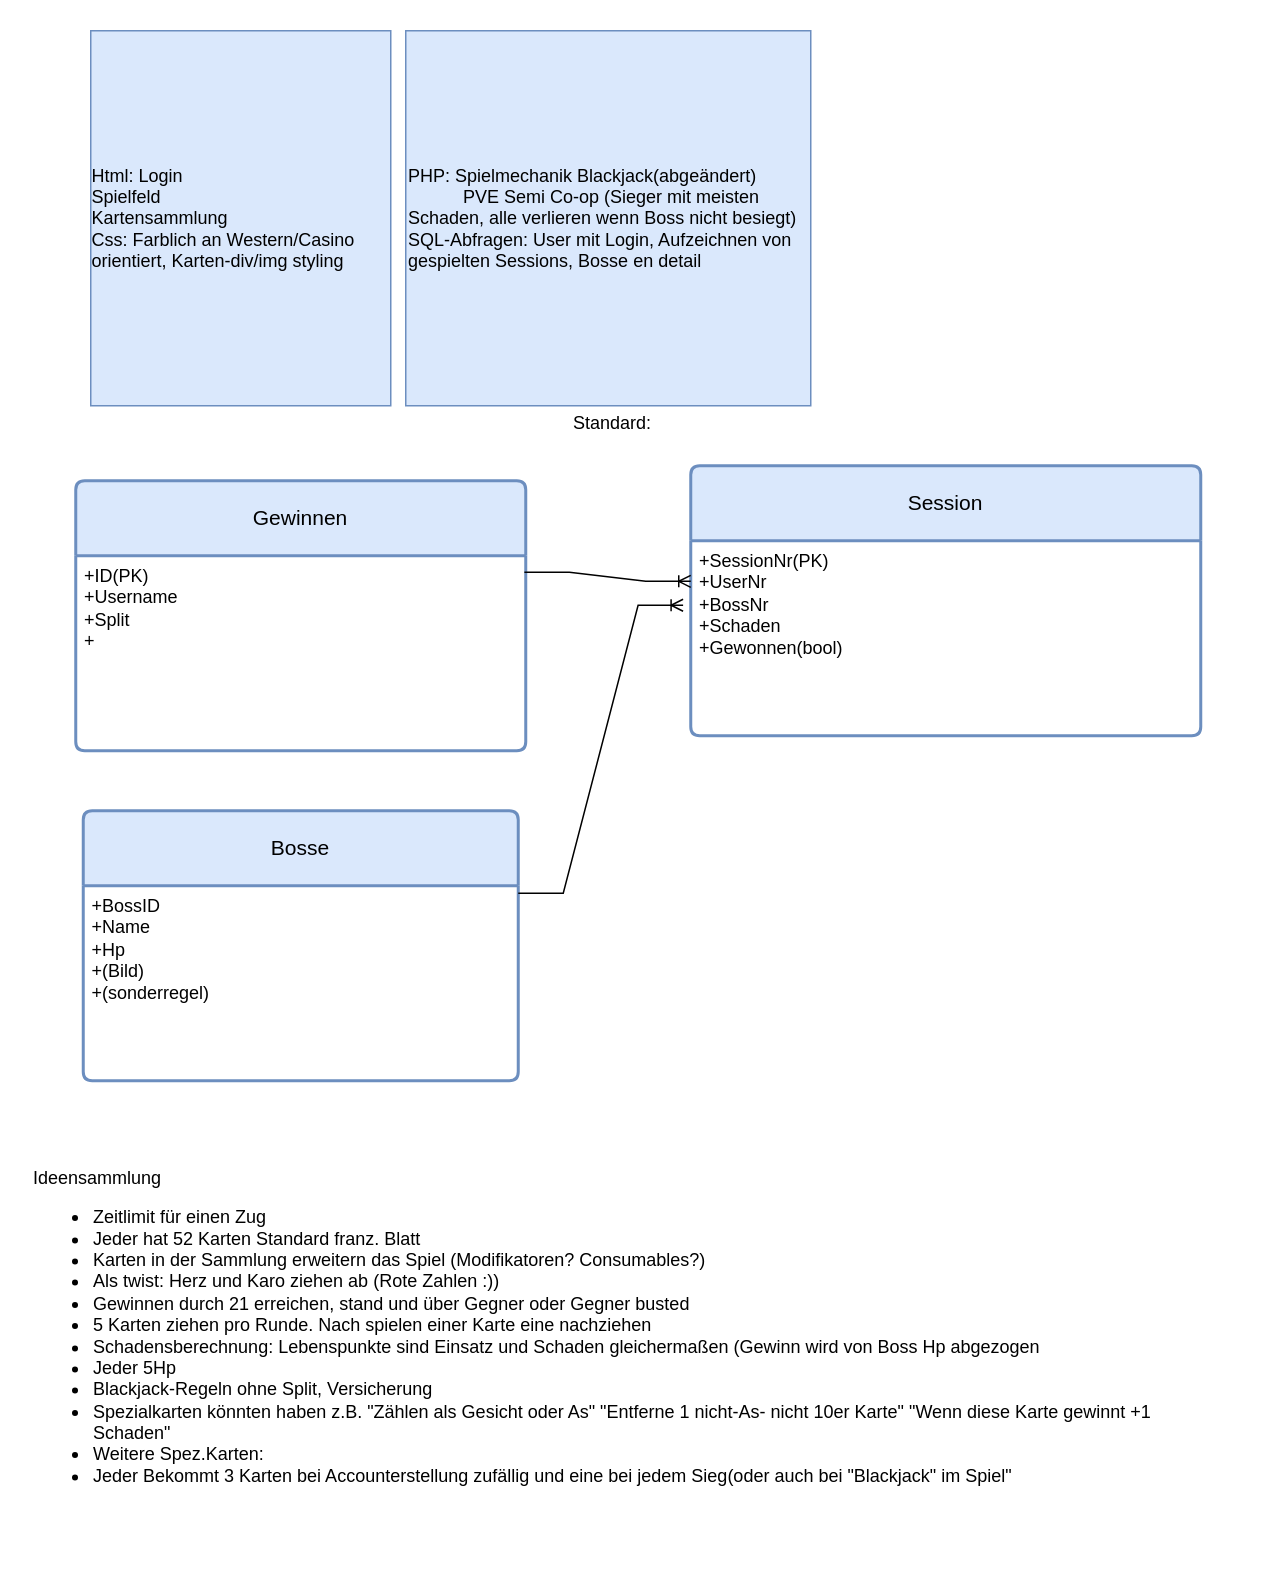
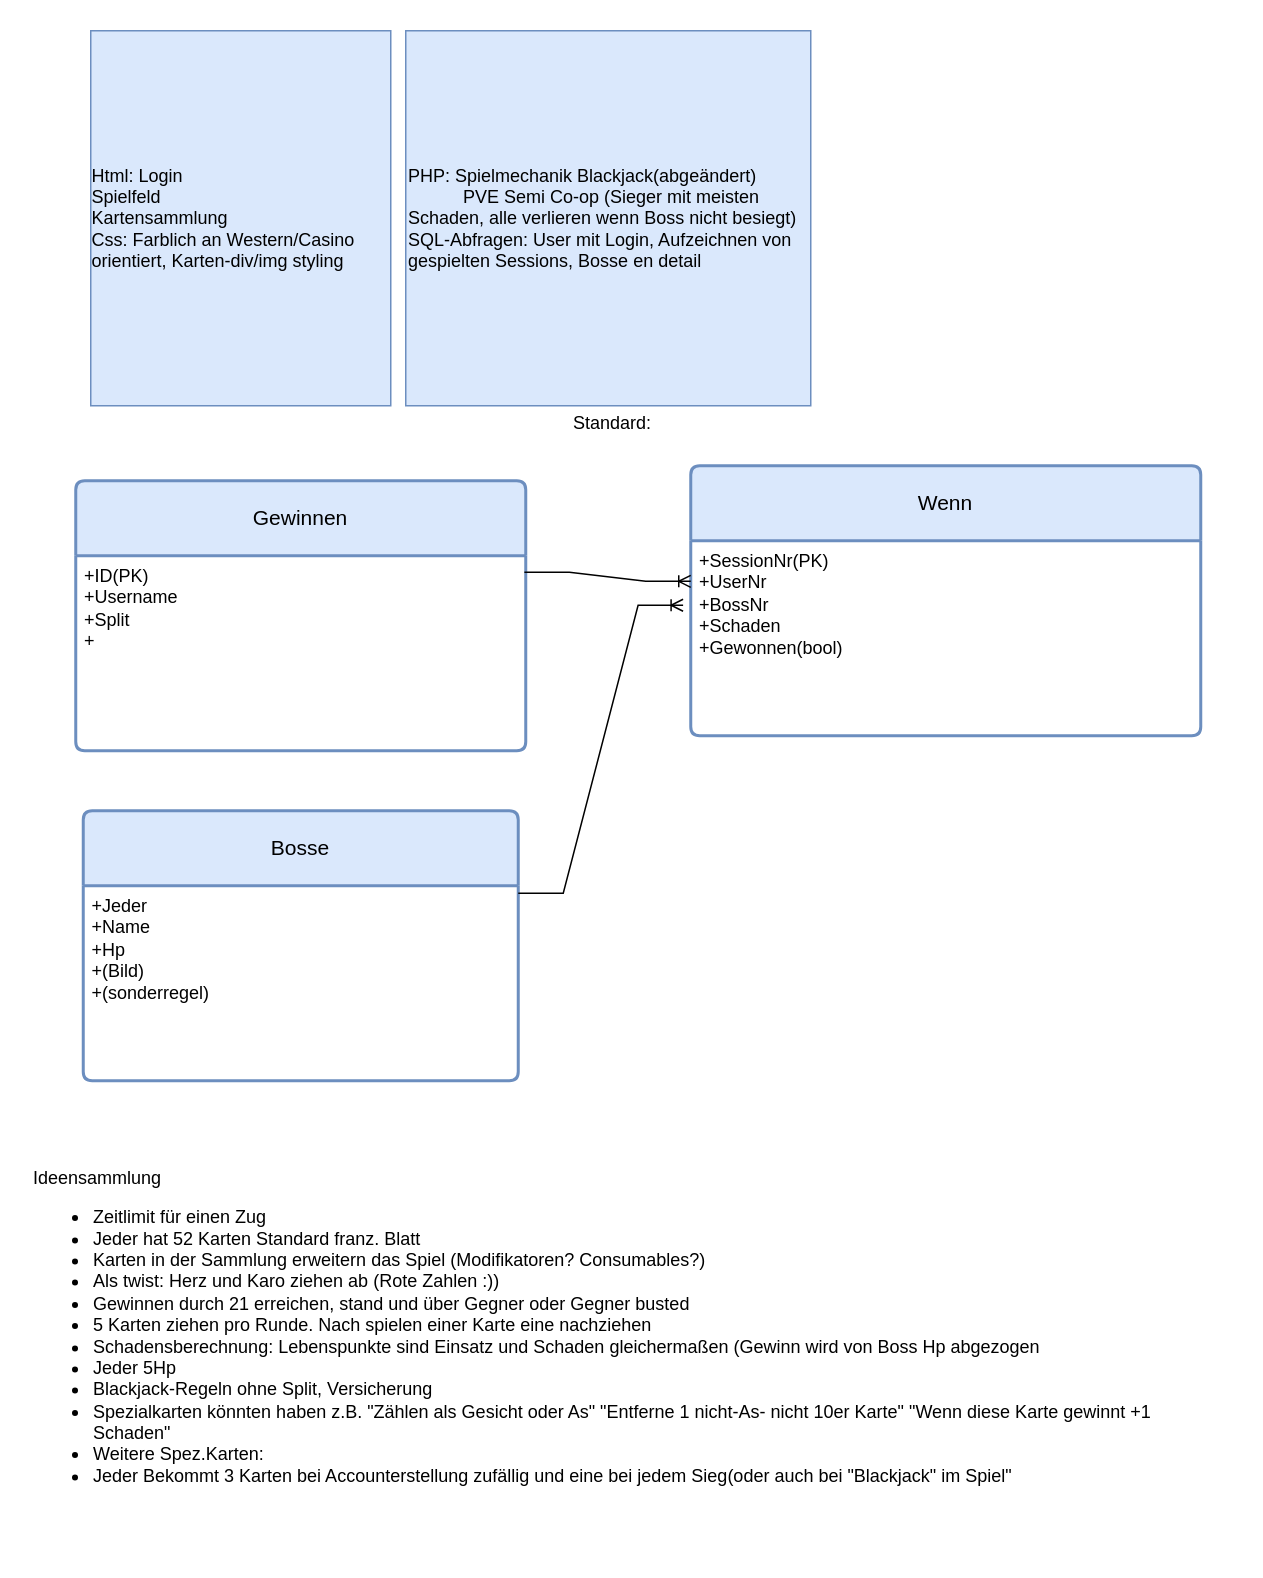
node "Session": label "Session" -> "Wenn"
node "+BossID +Name +Hp +(Bild) +(sonderregel)": label "+BossID +Name +Hp +(Bild) +(sonderregel)" -> "+Jeder +Name +Hp +(Bild) +(sonderregel)"
